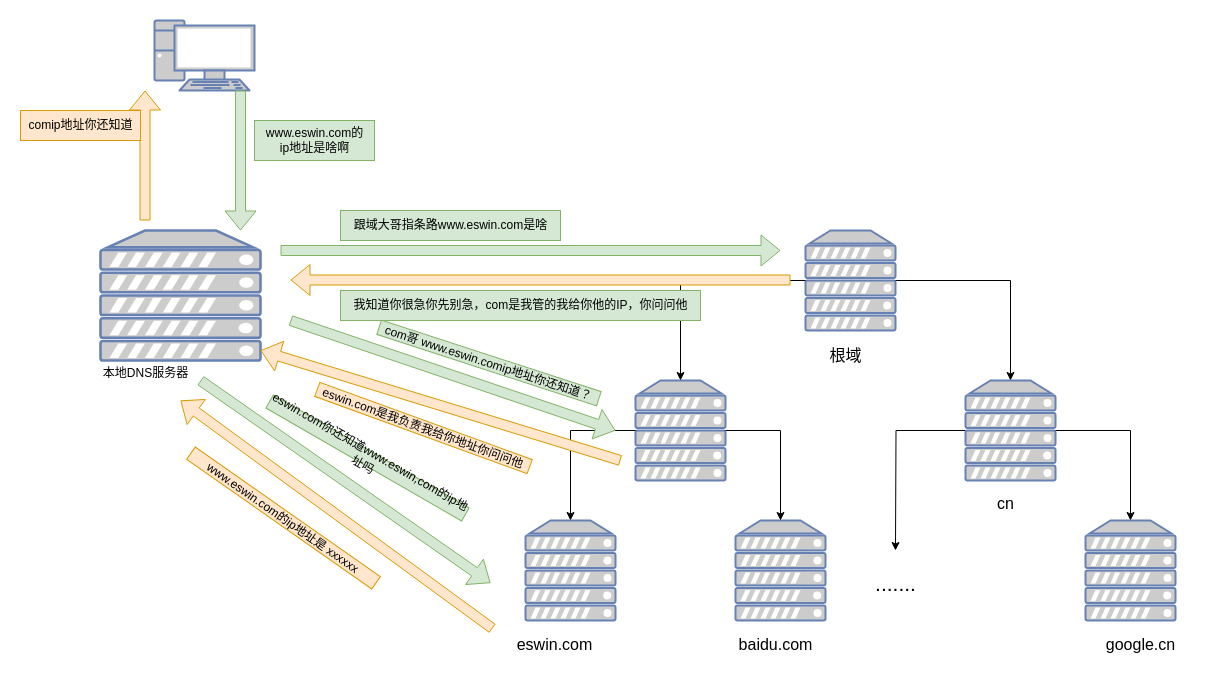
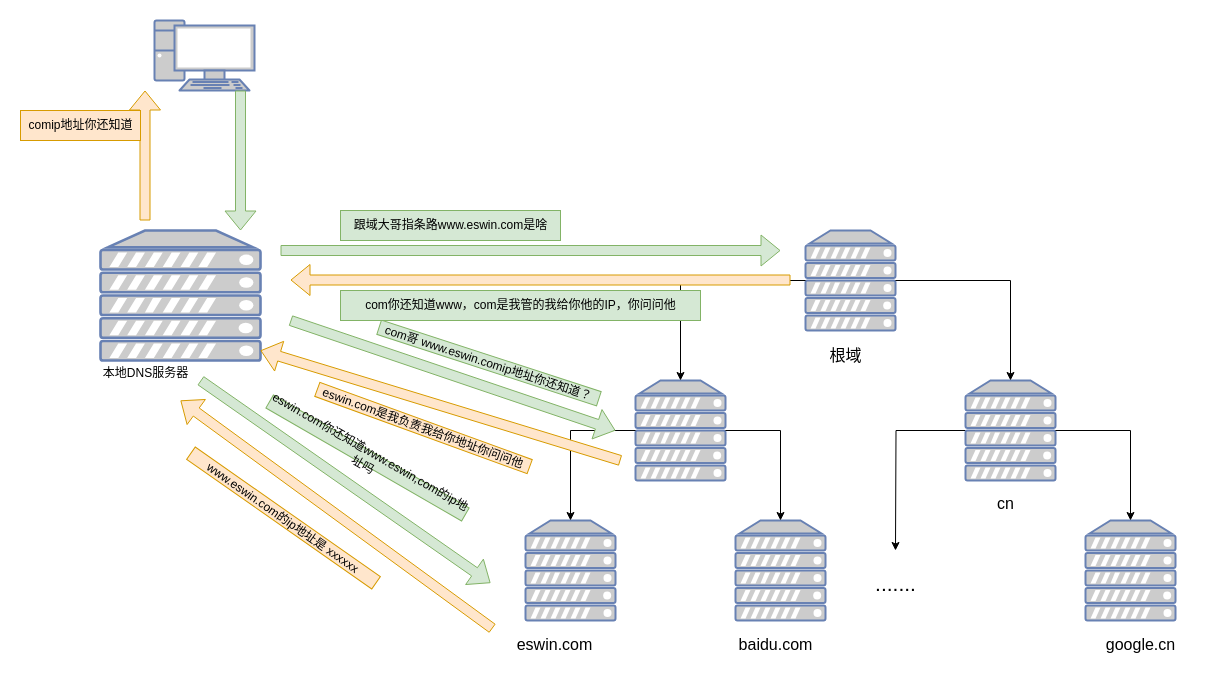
node "www.eswin.com的 ip地址是啥啊": removed
node "我知道你很急你先别急，com是我管的我给你他的IP，你问问他": label "我知道你很急你先别急，com是我管的我给你他的IP，你问问他" -> "com你还知道www，com是我管的我给你他的IP，你问问他"
